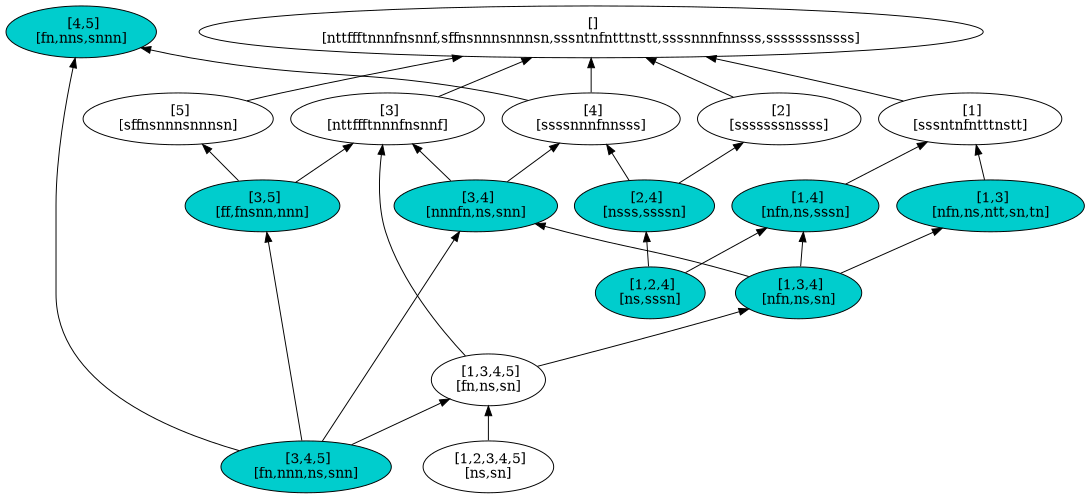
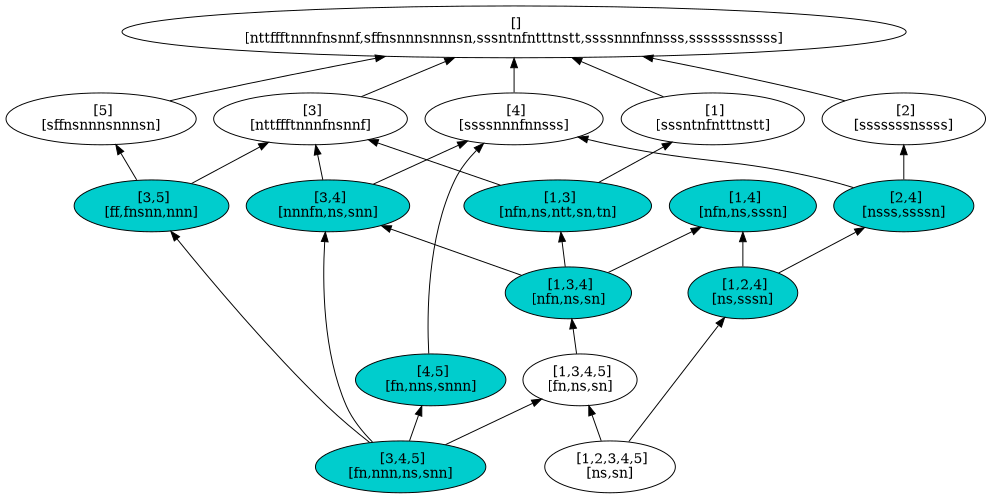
edge "[4] [ssssnnnfnnsss]" -> "[4,5] [fn,nns,snnn]": reversed
edge "[1,4] [nfn,ns,sssn]" -> "[1] [sssntnfntttnstt]": removed
edge "[1,3,4,5] [fn,ns,sn]" -> "[3] [nttffftnnnfnsnnf]": now "[1,3] [nfn,ns,ntt,sn,tn]" -> "[3] [nttffftnnnfnsnnf]"
edge "[1,2,3,4,5] [ns,sn]" -> "[1,2,4] [ns,sssn]": added
